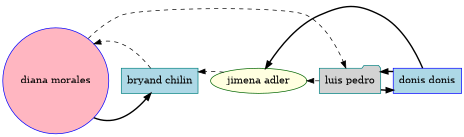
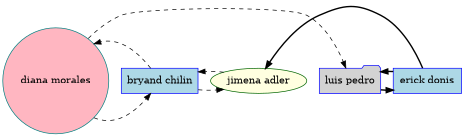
node "diana morales": color blue -> teal
node "bryand chilin": color teal -> blue
edge "luis pedro" -> "jimena adler": now "bryand chilin" -> "jimena adler"
node "luis pedro": color teal -> blue
node "donis donis": label "donis donis" -> "erick donis"
edge "diana morales" -> "bryand chilin": style bold -> dashed
